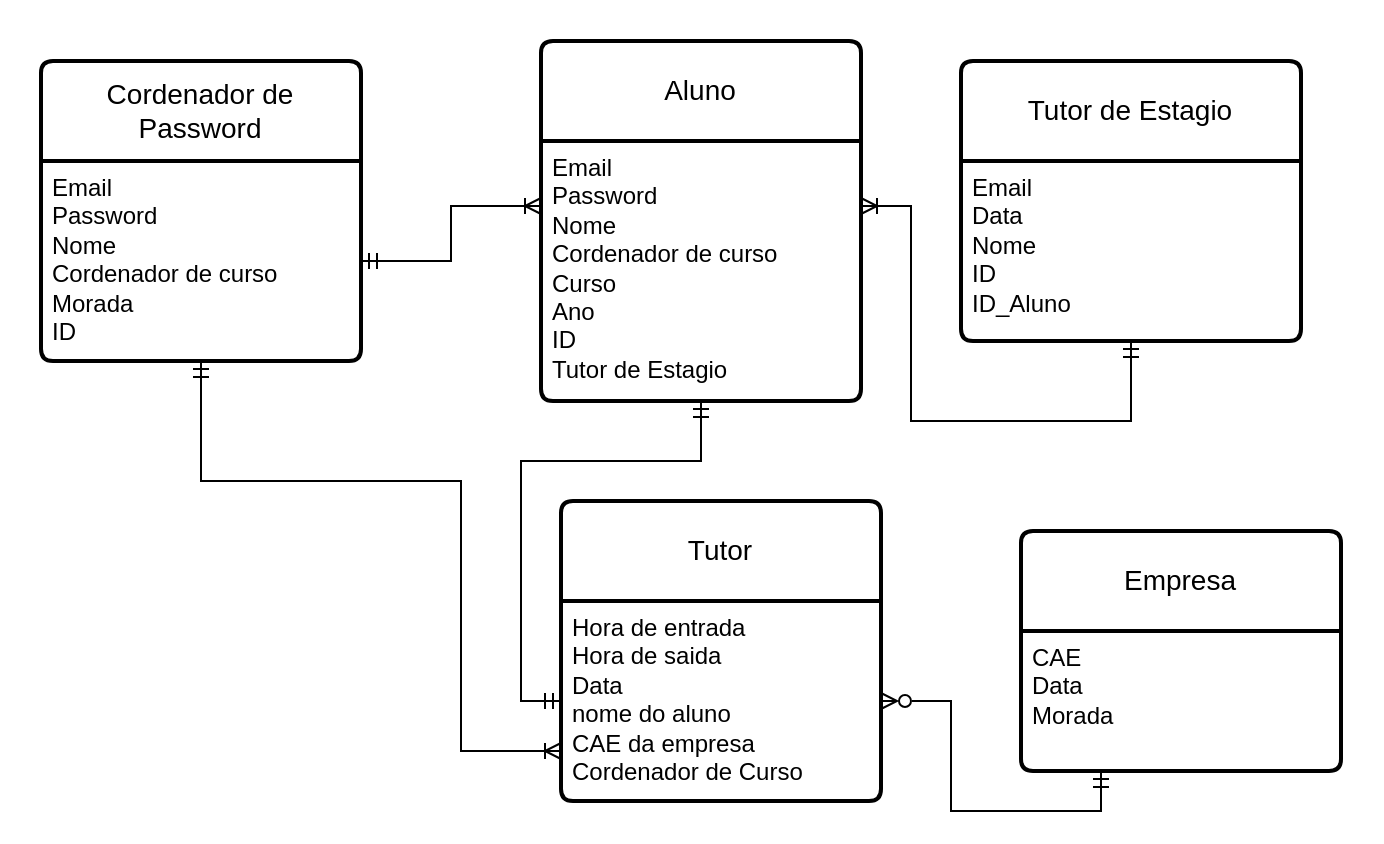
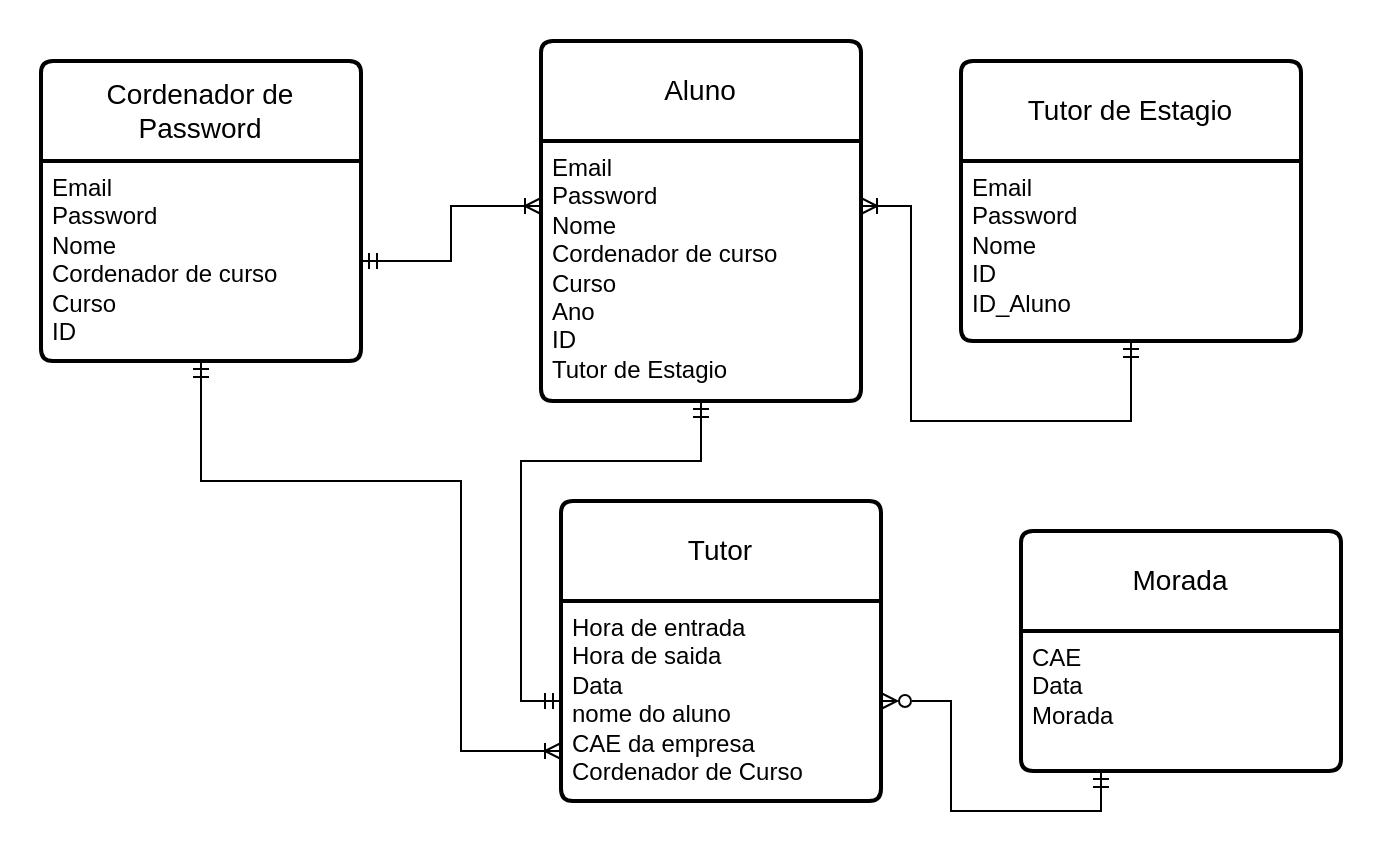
node "Email Data Nome ID ID_Aluno": label "Email Data Nome ID ID_Aluno" -> "Email Password Nome ID ID_Aluno"
node "EmailPasswordNomeCordenador de curso Morada ID": label "EmailPasswordNomeCordenador de curso Morada ID" -> "EmailPasswordNomeCordenador de curso Curso ID"
node "Empresa": label "Empresa" -> "Morada"
